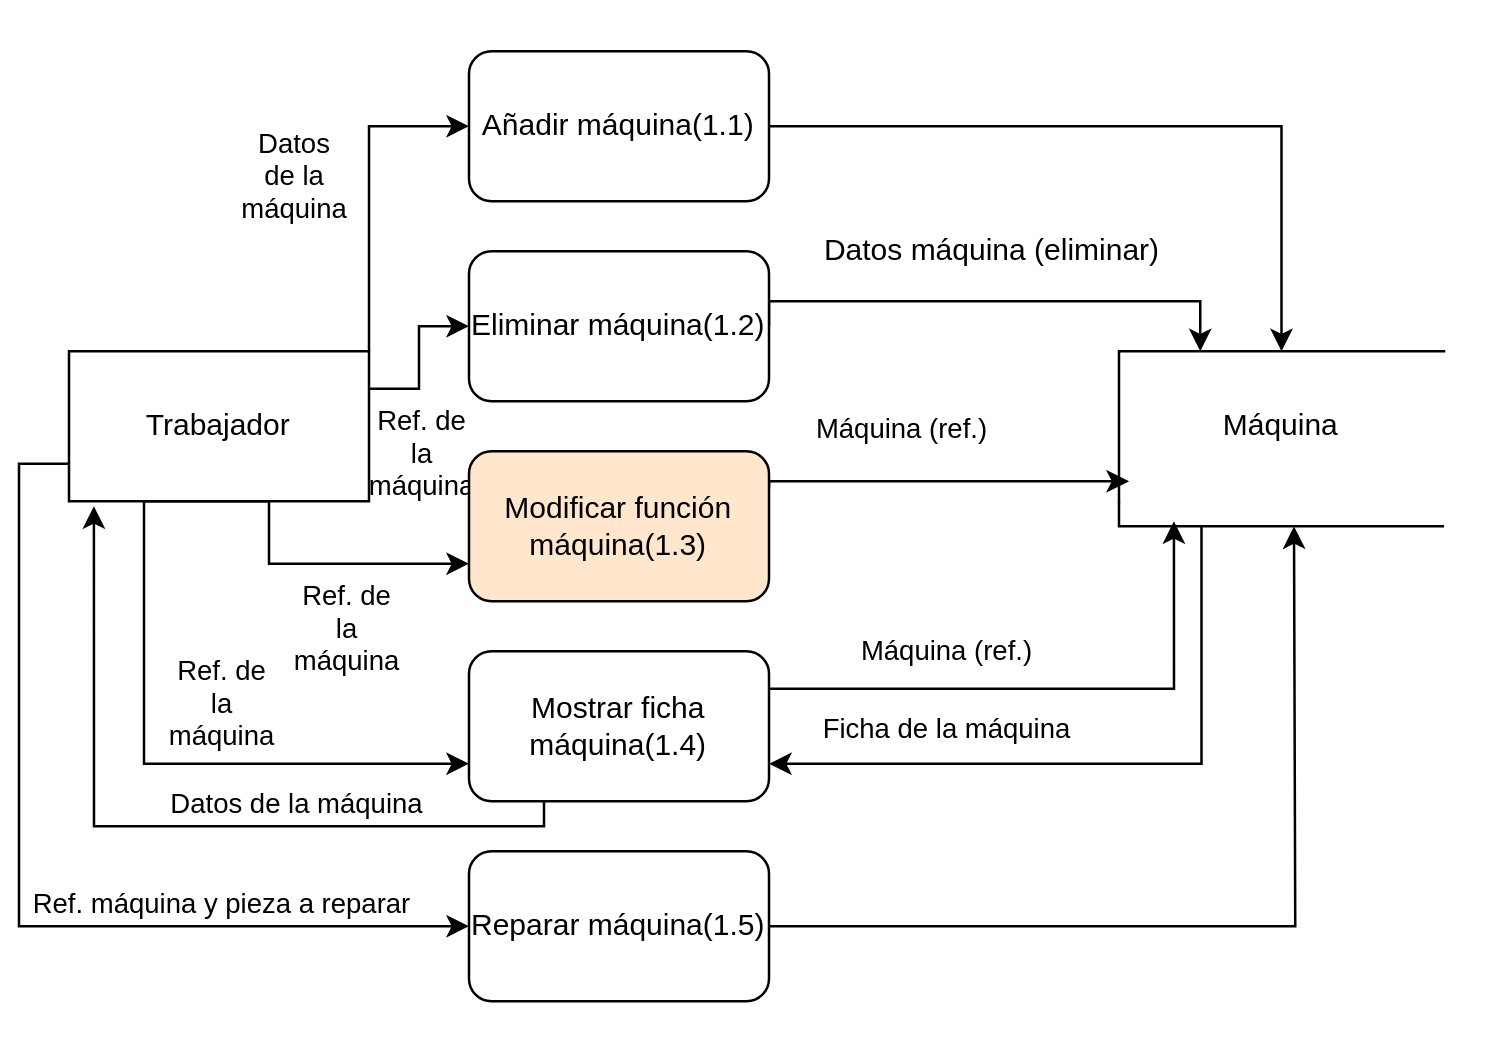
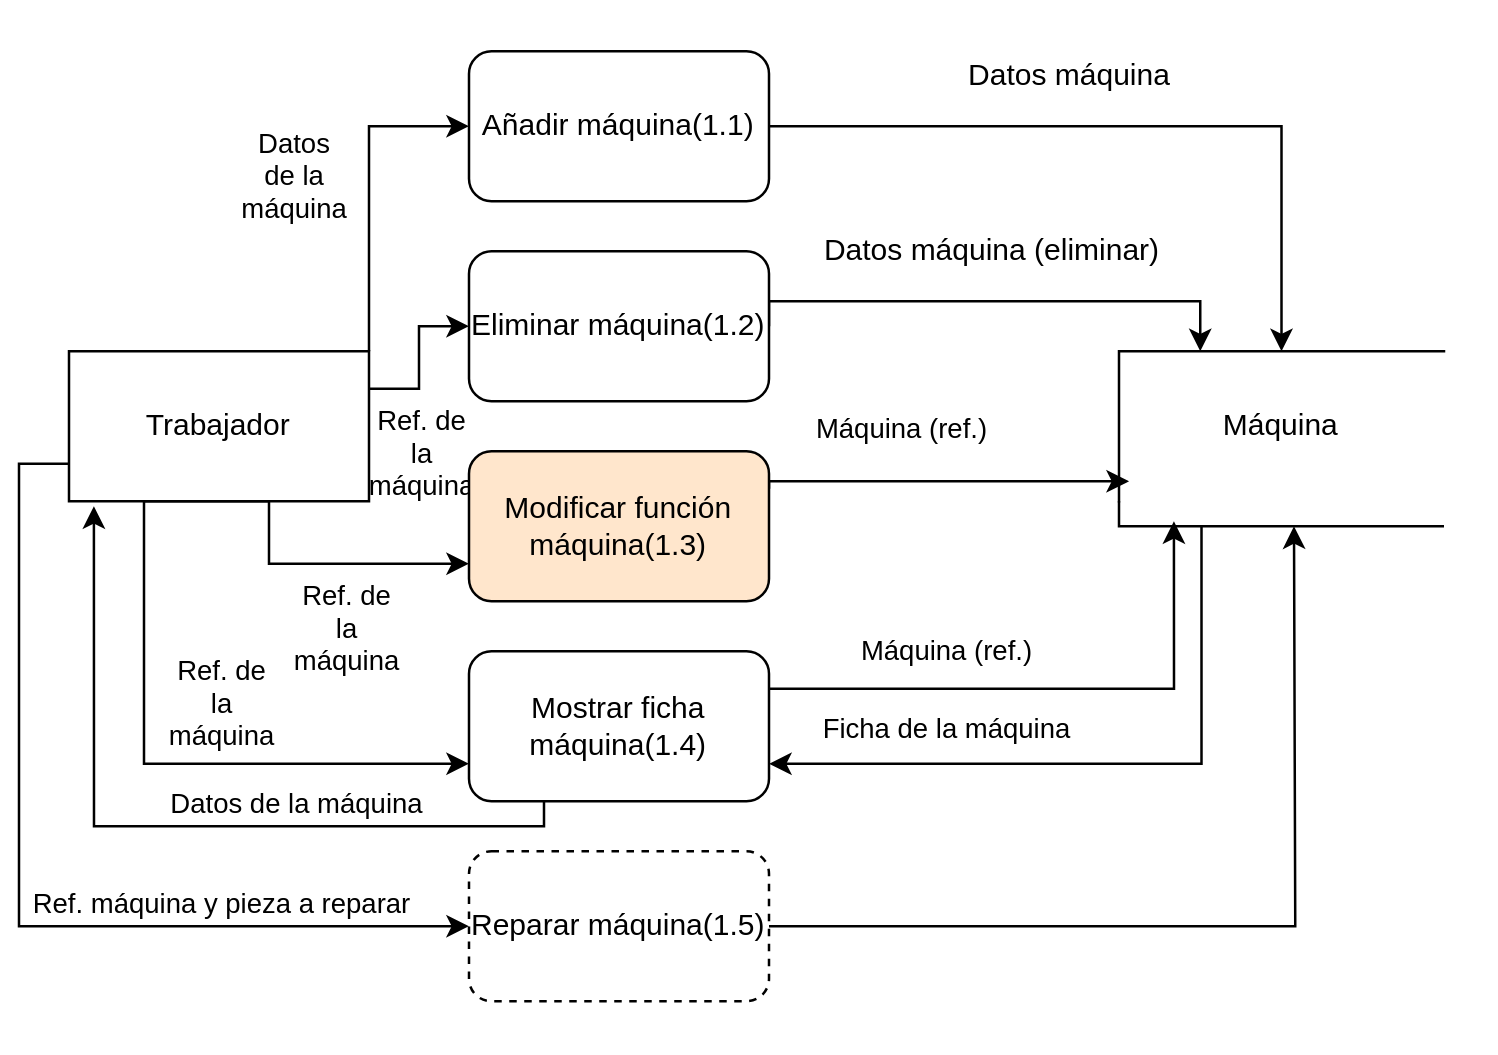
node "Datos máquina": added
node "Reparar máquina(1.5)": style solid -> dashed
